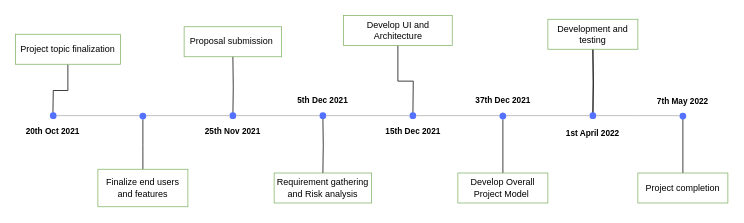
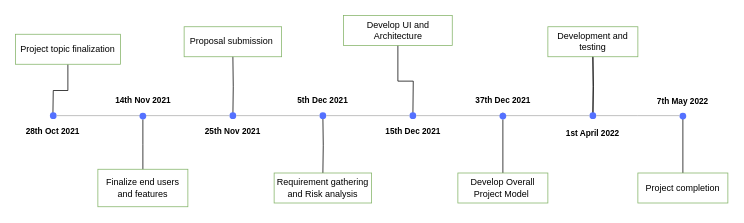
node "Development and testing": moved (593, 34) -> (593, 42)
node "14th Nov 2021": added
node "20th Oct 2021": label "20th Oct 2021" -> "28th Oct 2021"
